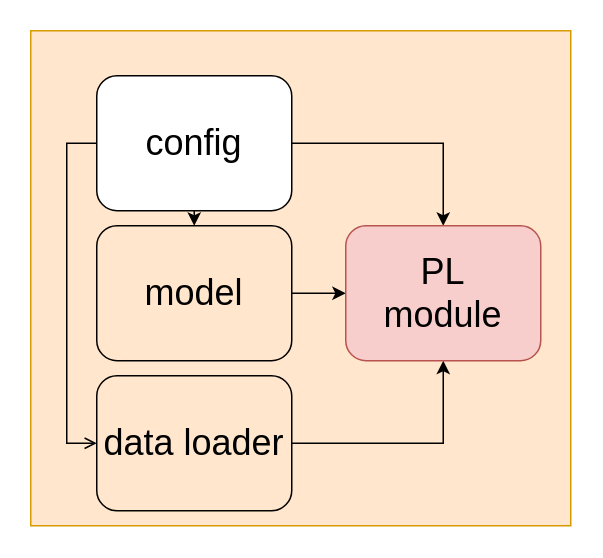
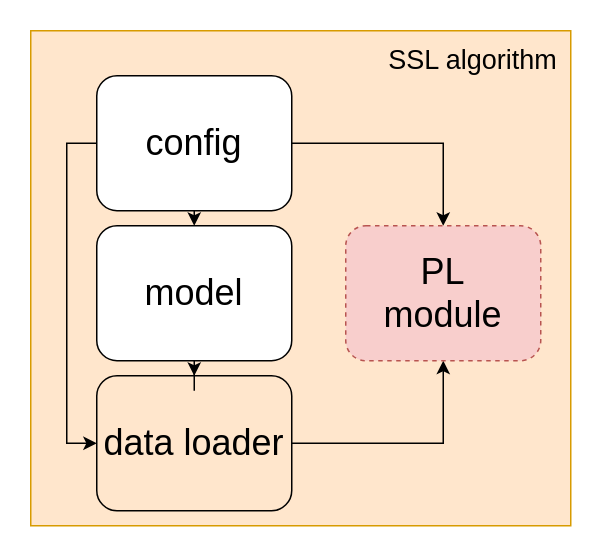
node "SSL algorithm": added
node "model": fillcolor #ffe6cc -> #ffffff
edge "model" -> "PL module": now "model" -> "data loader"
node "PL module": style solid -> dashed
edge "config" -> "data loader": arrowhead open -> classic
